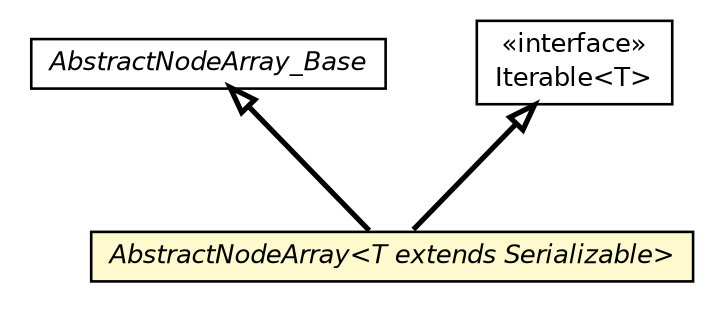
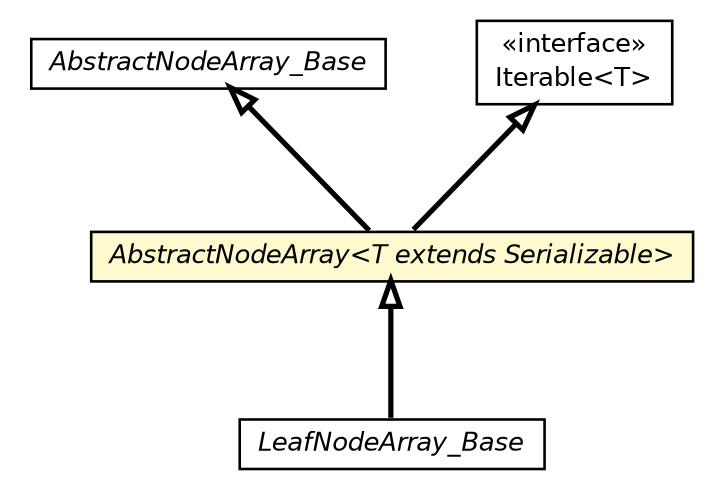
node "LeafNodeArray_Base": added
